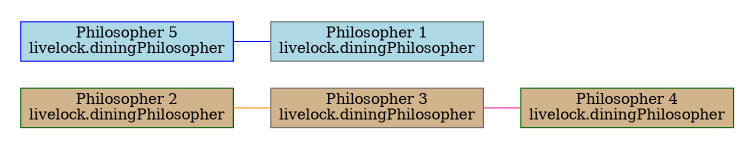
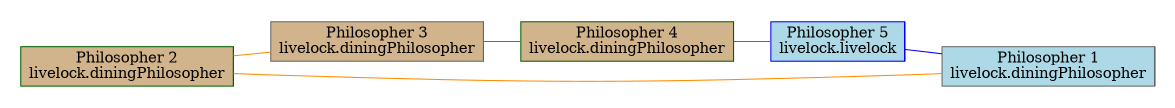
edge "Philosopher 4" -- "Philosopher 5": added
node "Philosopher 5": text "livelock.diningPhilosopher" -> "livelock.livelock"
edge "Philosopher 2" -- "Philosopher 1": added
